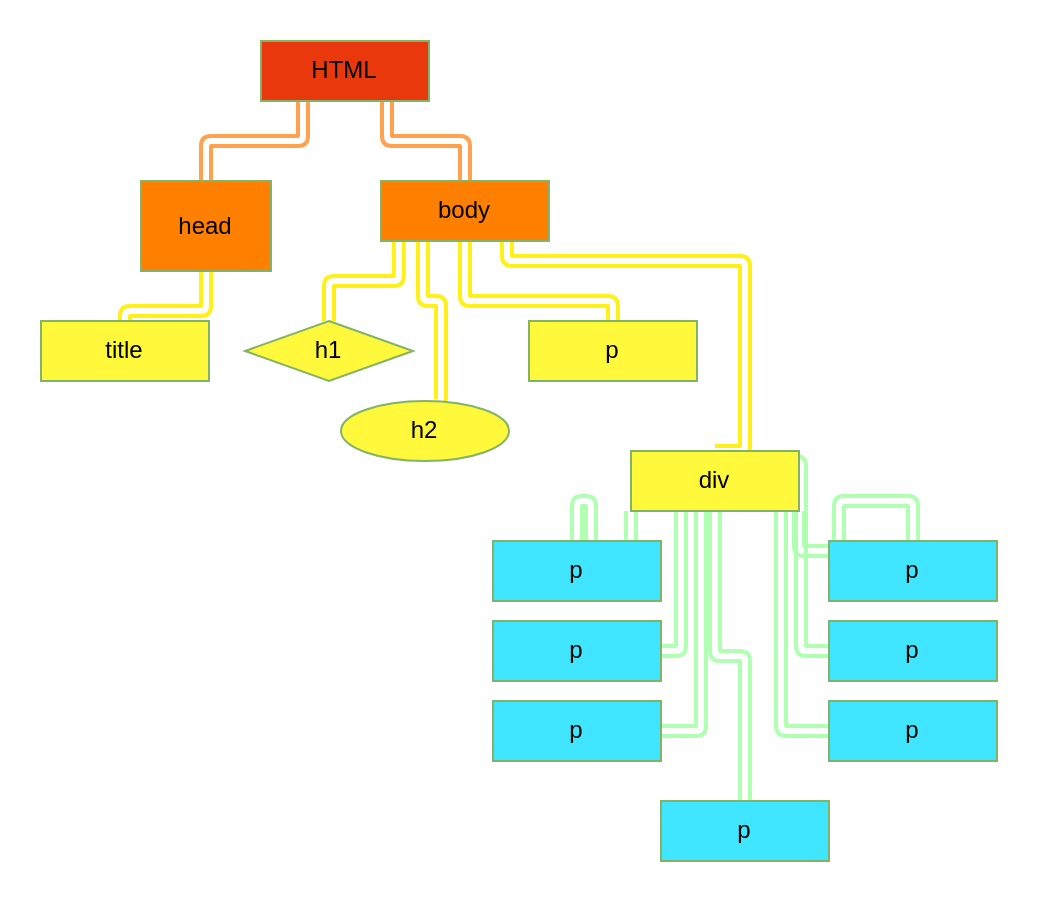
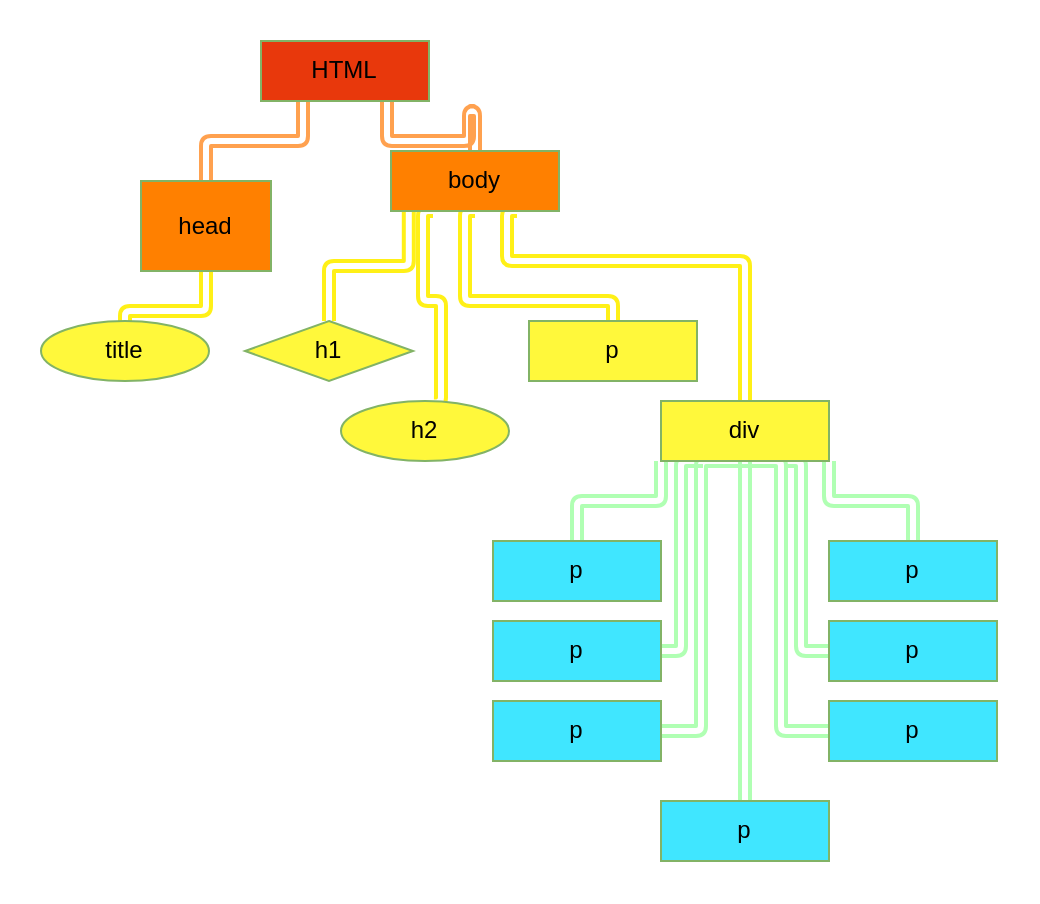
node "body": moved (465, 211) -> (475, 181)
node "title": shape rectangle -> ellipse
node "div": moved (715, 481) -> (745, 431)
